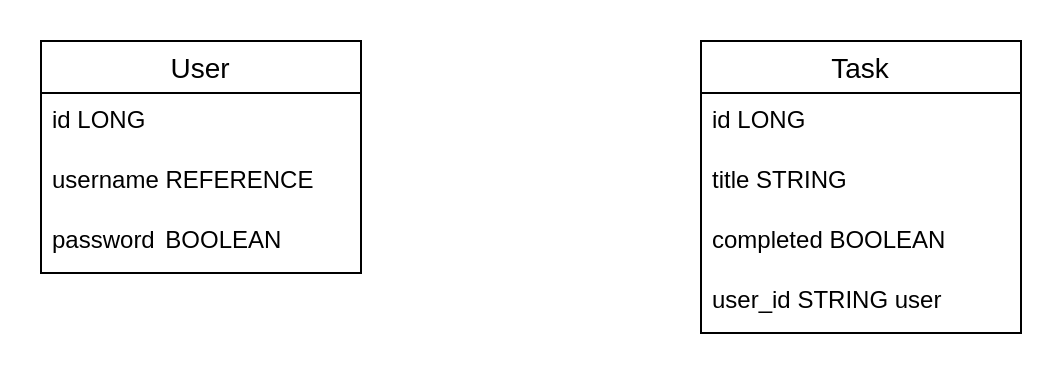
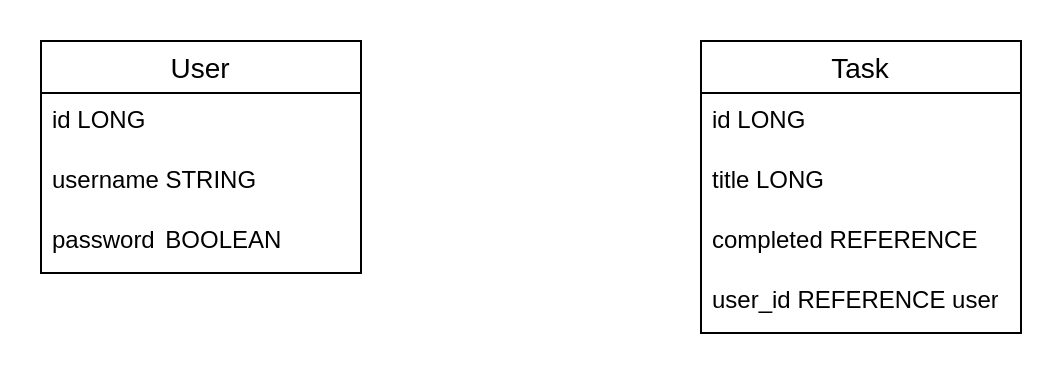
node "username REFERENCE": label "username REFERENCE" -> "username STRING"
node "title STRING": label "title STRING" -> "title LONG"
node "completed BOOLEAN": label "completed BOOLEAN" -> "completed REFERENCE"
node "user_id STRING user": label "user_id STRING user" -> "user_id REFERENCE user"
